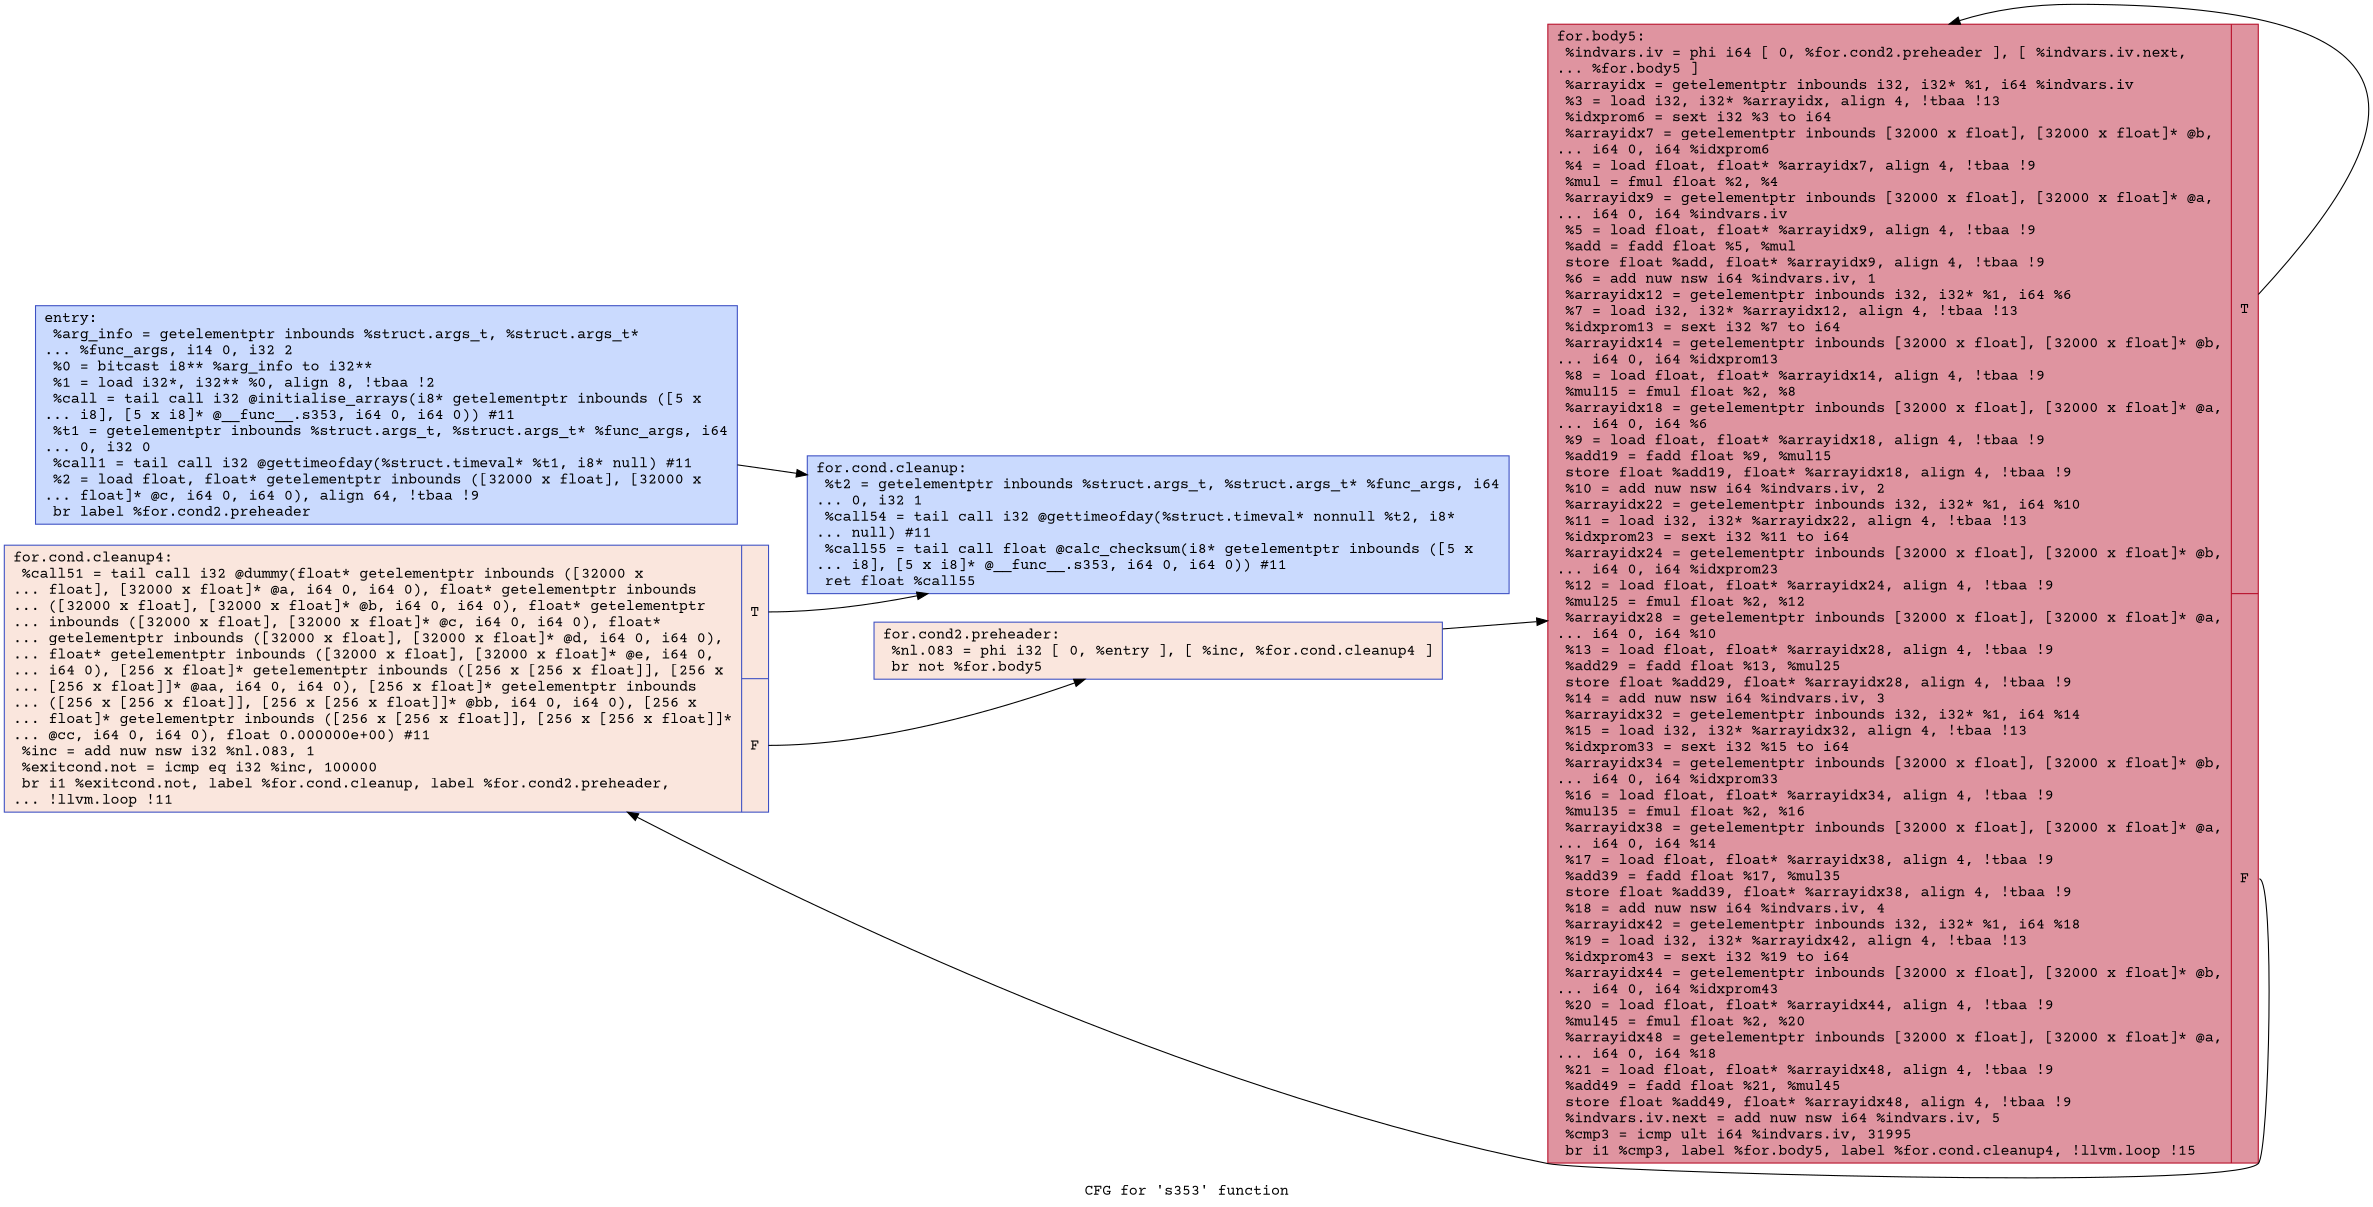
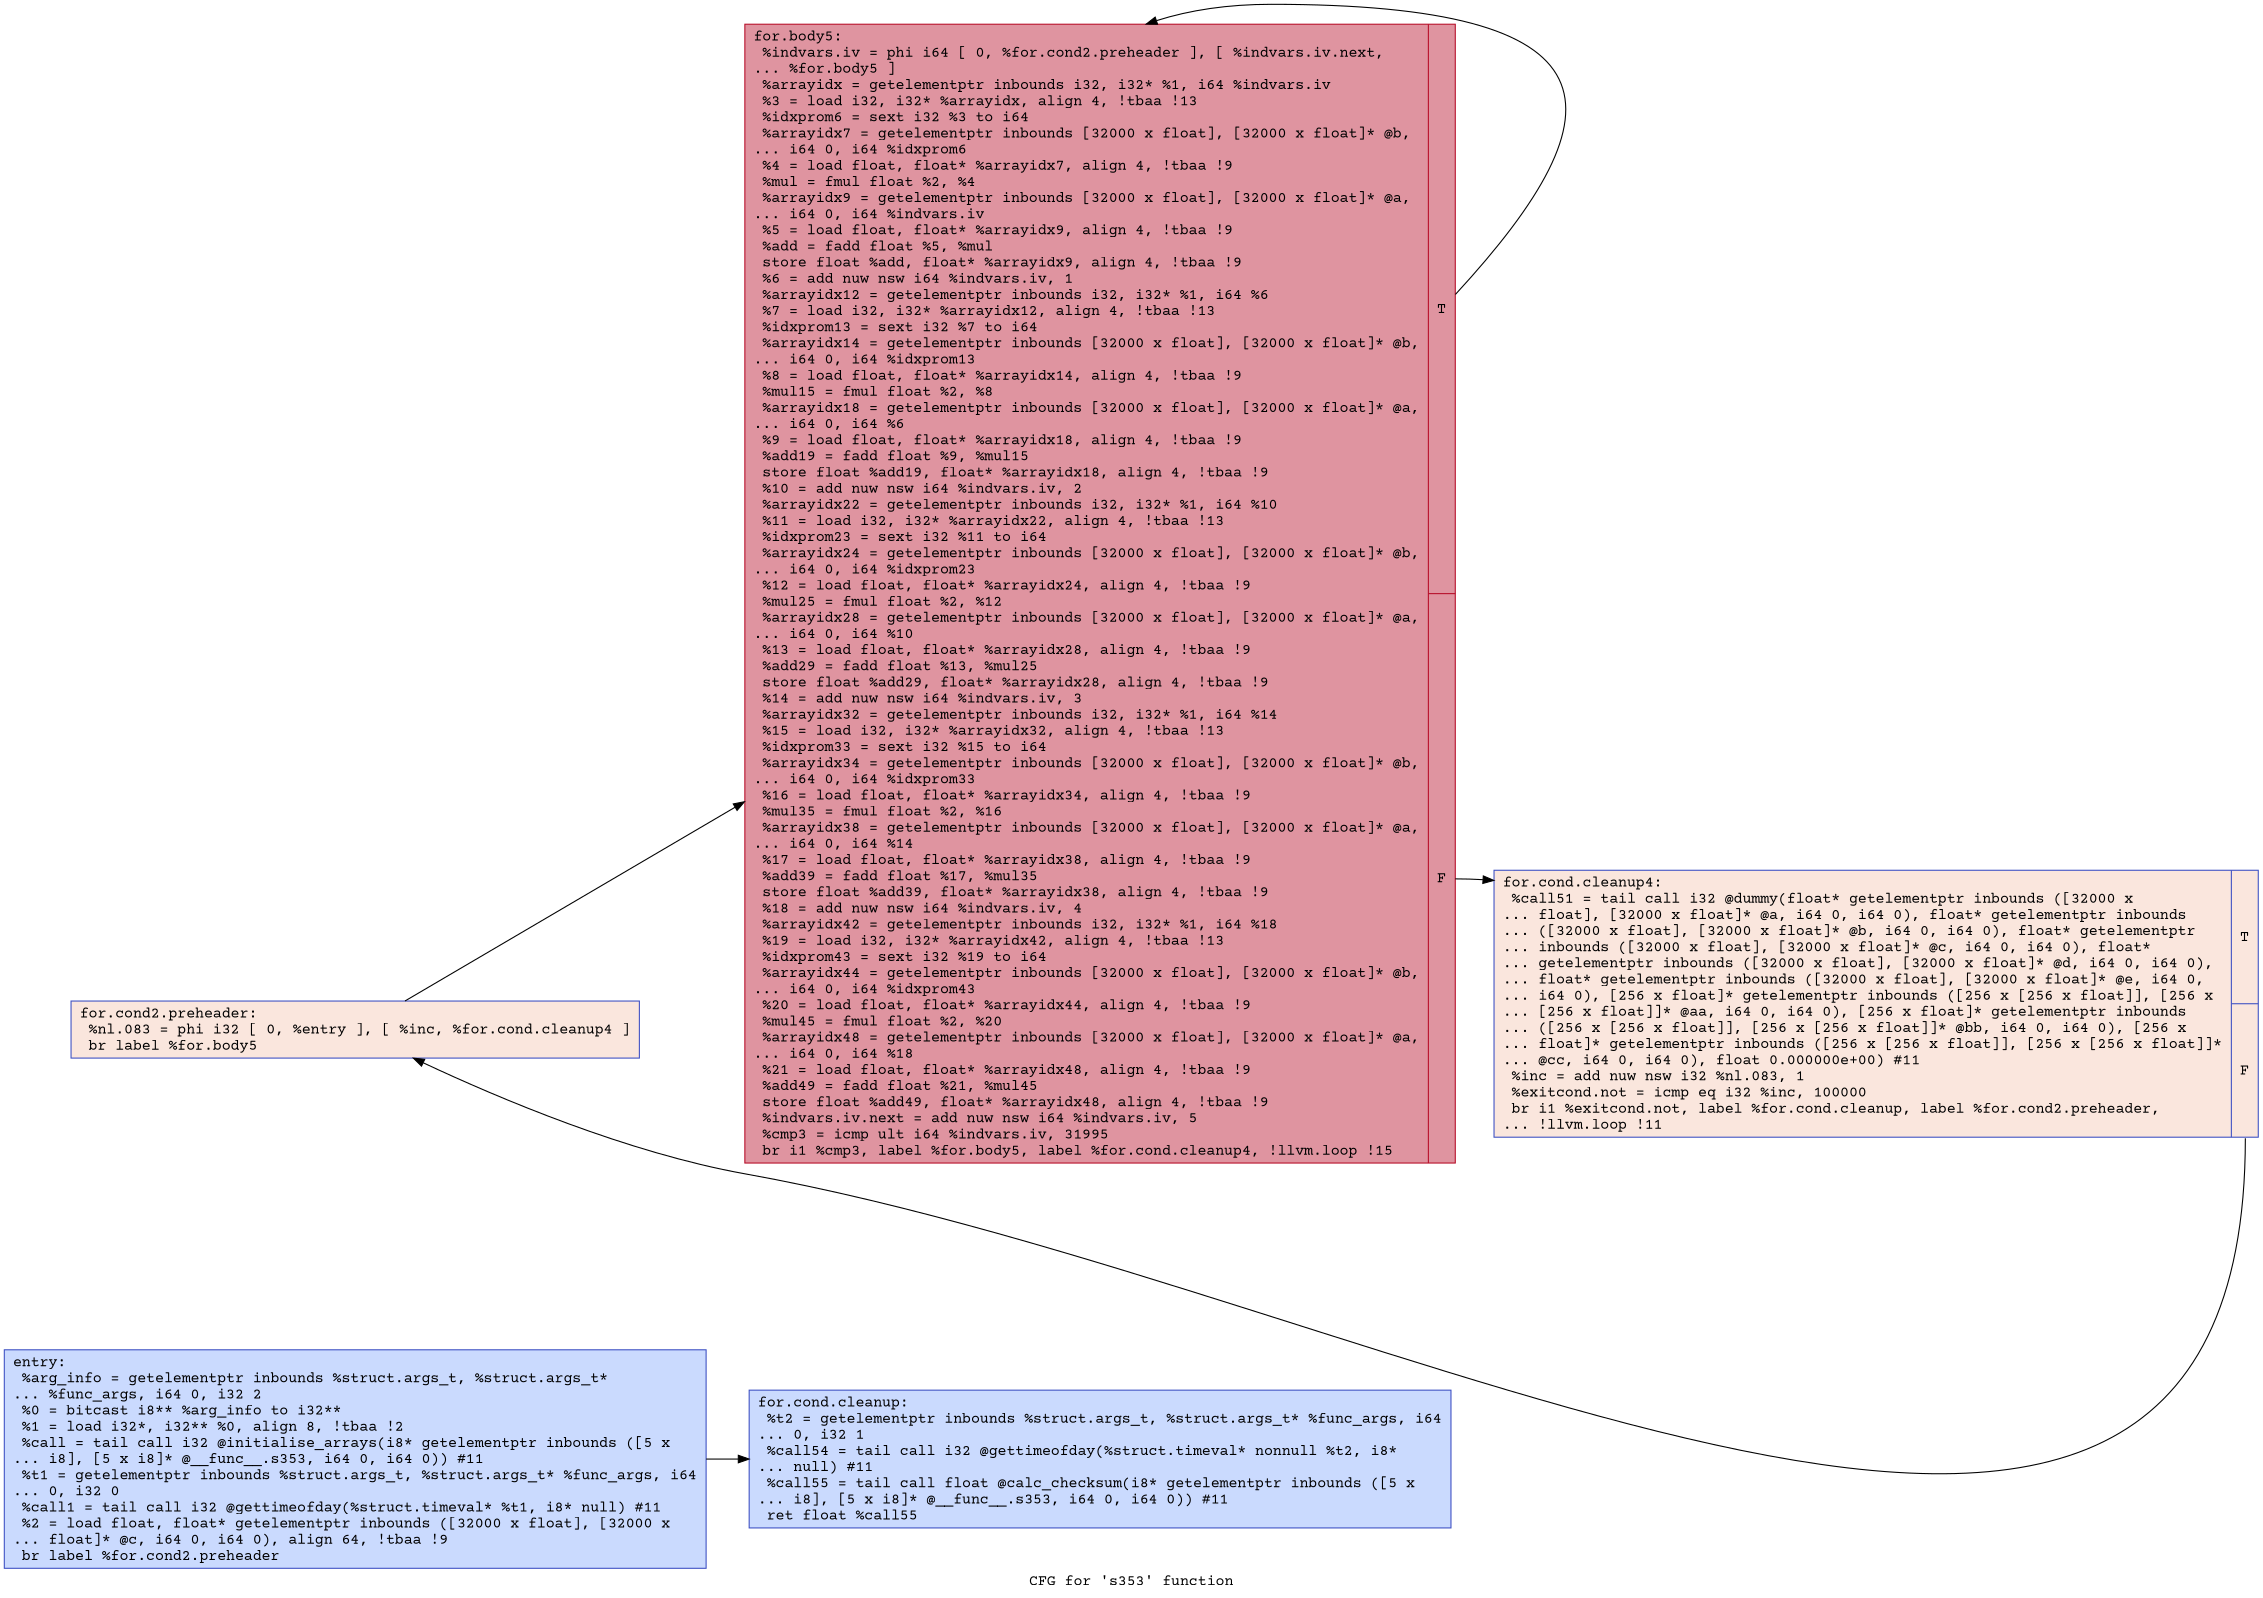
node "entry:": text "... %func_args, i14 0, i32 2" -> "... %func_args, i64 0, i32 2"
edge "for.cond.cleanup4:" -> "for.cond.cleanup:": removed
node "for.cond2.preheader:": text "br not %for.body5" -> "br label %for.body5"
